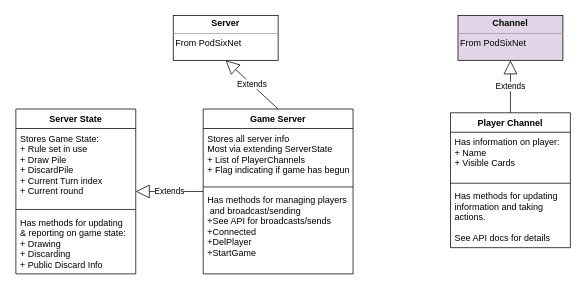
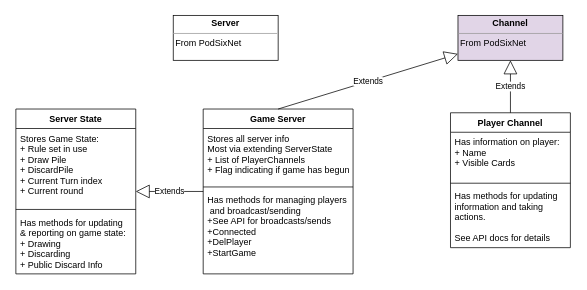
edge "Game Server" -> "Server From PodSixNet": now "Game Server" -> "Channel From PodSixNet"
